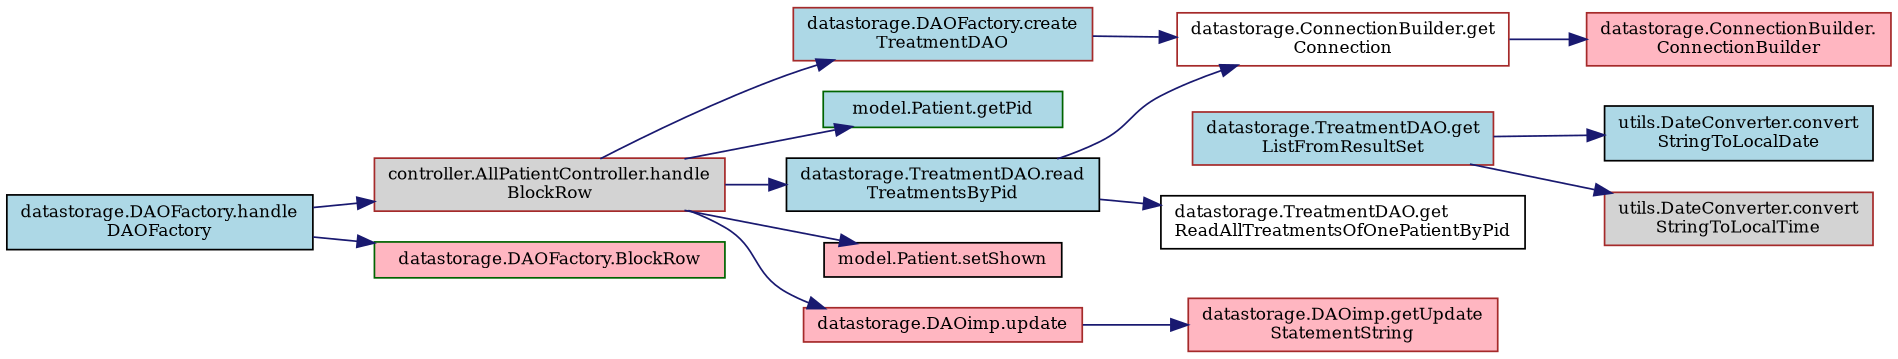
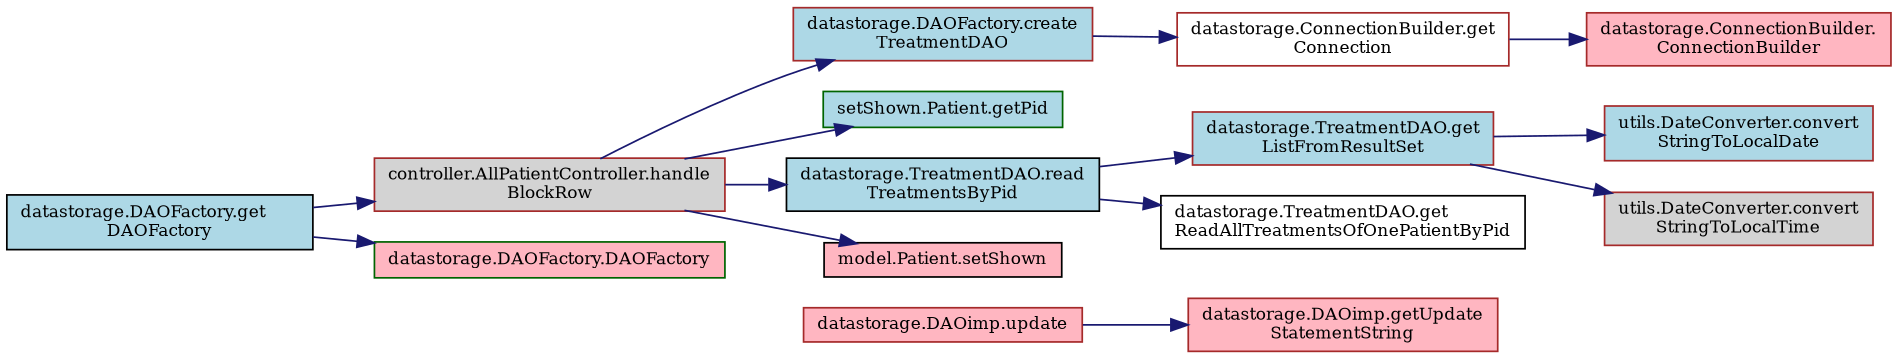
node "model.Patient.getPid": label "model.Patient.getPid" -> "setShown.Patient.getPid"
edge "datastorage.TreatmentDAO.read TreatmentsByPid" -> "datastorage.ConnectionBuilder.get Connection": now "datastorage.TreatmentDAO.read TreatmentsByPid" -> "datastorage.TreatmentDAO.get ListFromResultSet"
node "utils.DateConverter.convert StringToLocalDate": color black -> brown
node "datastorage.DAOFactory.handle DAOFactory": label "datastorage.DAOFactory.handle DAOFactory" -> "datastorage.DAOFactory.get DAOFactory"
edge "controller.AllPatientController.handle BlockRow" -> "datastorage.DAOimp.update": removed
node "datastorage.DAOFactory.BlockRow": label "datastorage.DAOFactory.BlockRow" -> "datastorage.DAOFactory.DAOFactory"
